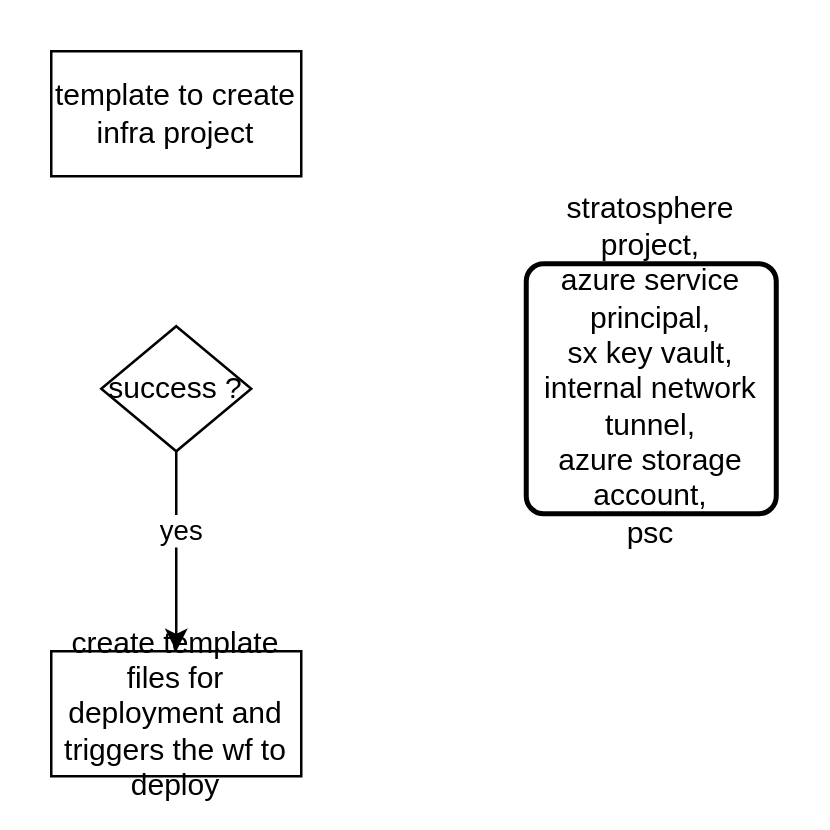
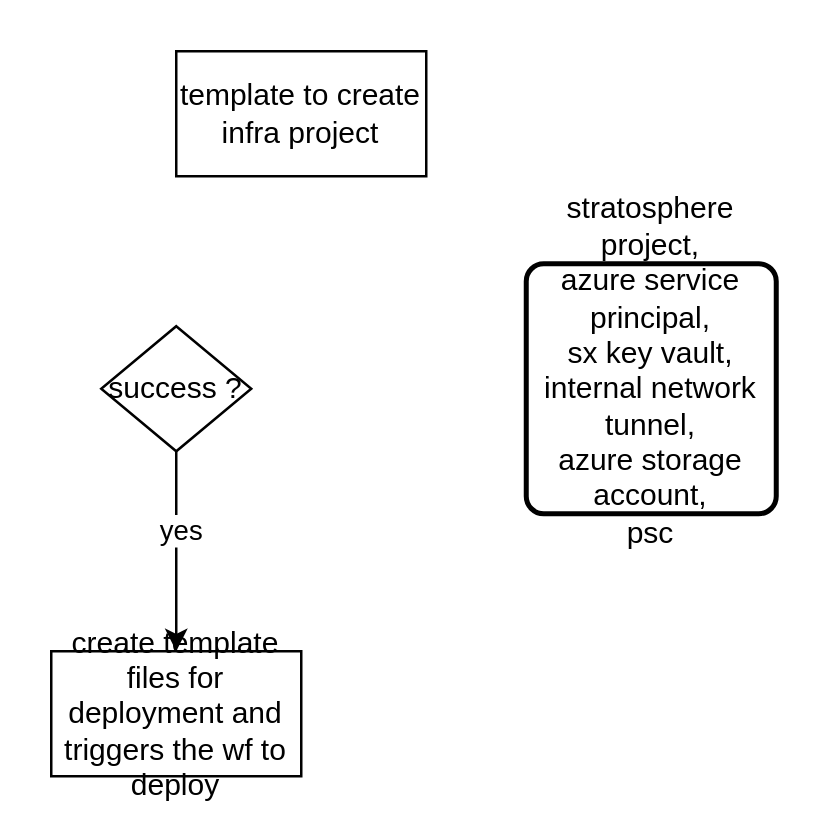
node "template to create infra project": moved (176, 114) -> (301, 114)
